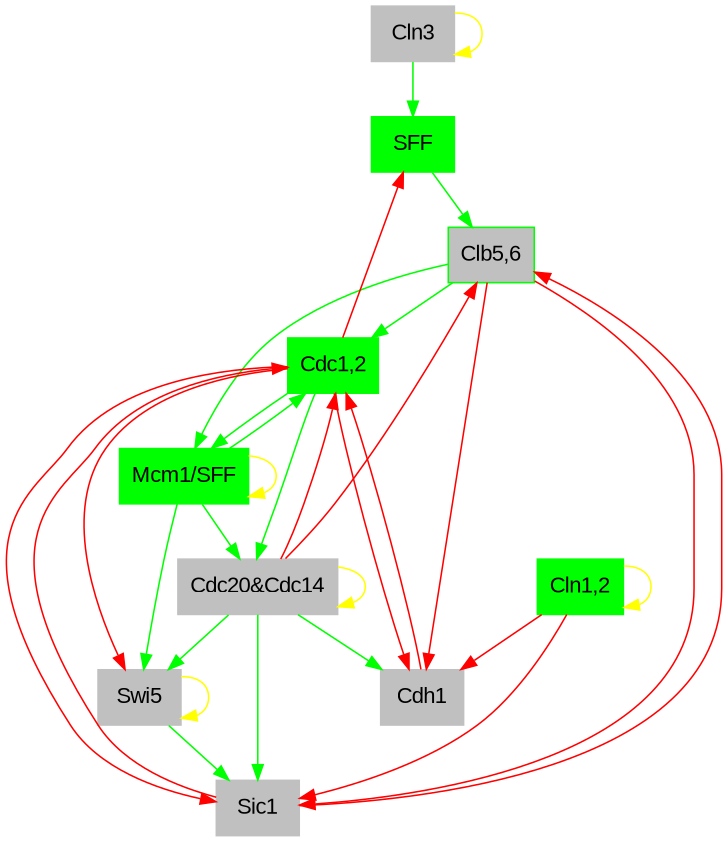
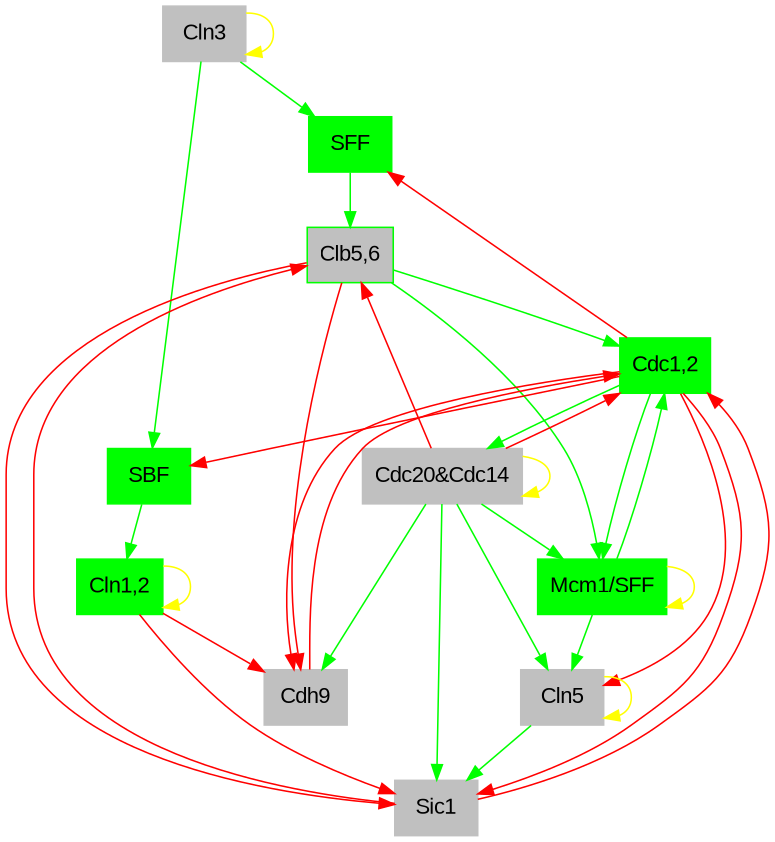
node "SBF": added
edge "Mcm1/SFF" -> "Cdc20&Cdc14": reversed
node "Swi5": label "Swi5" -> "Cln5"
node "Cdh1": label "Cdh1" -> "Cdh9"
